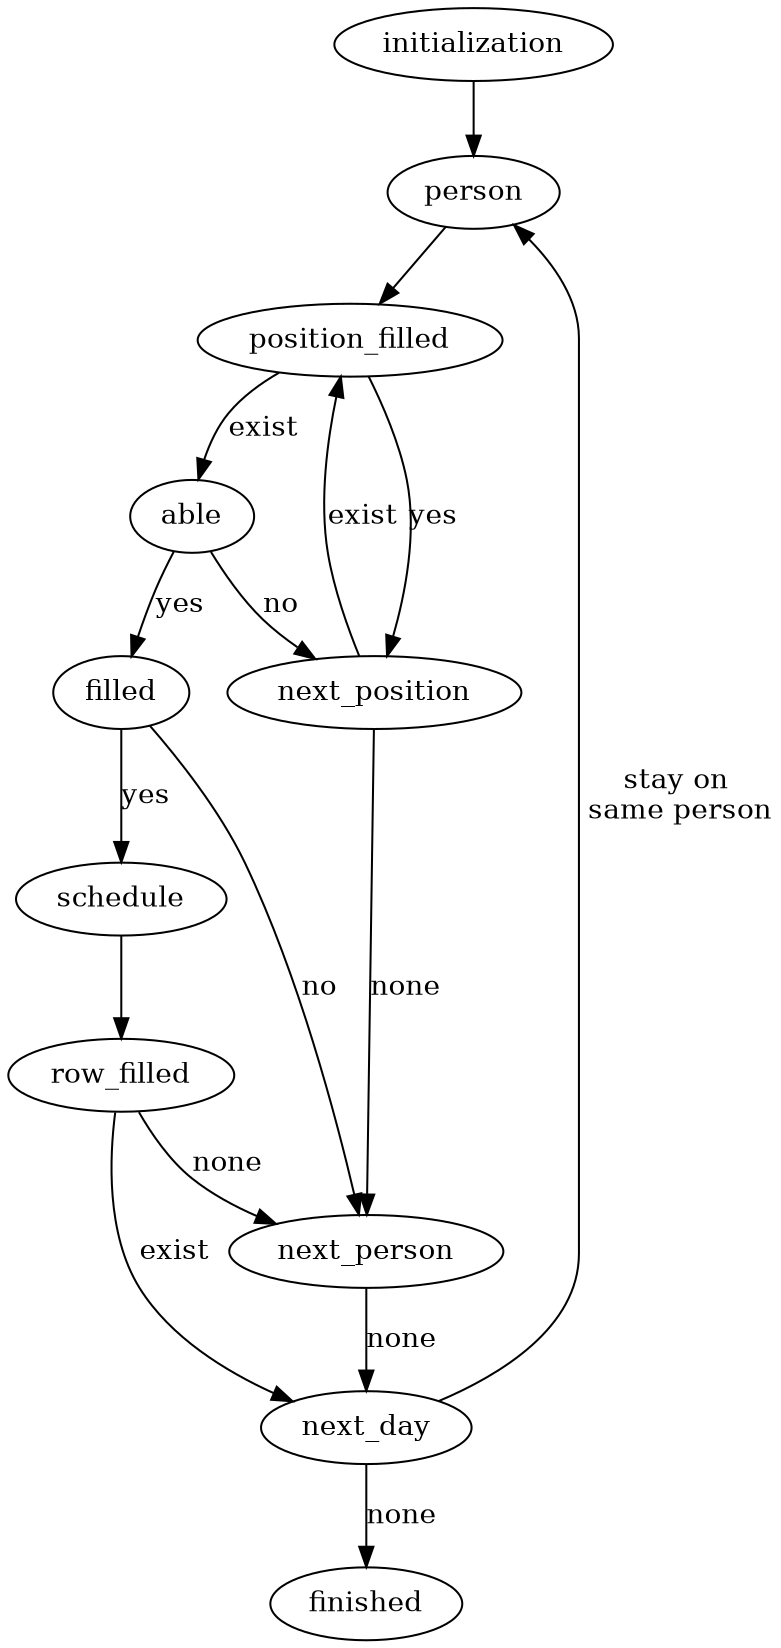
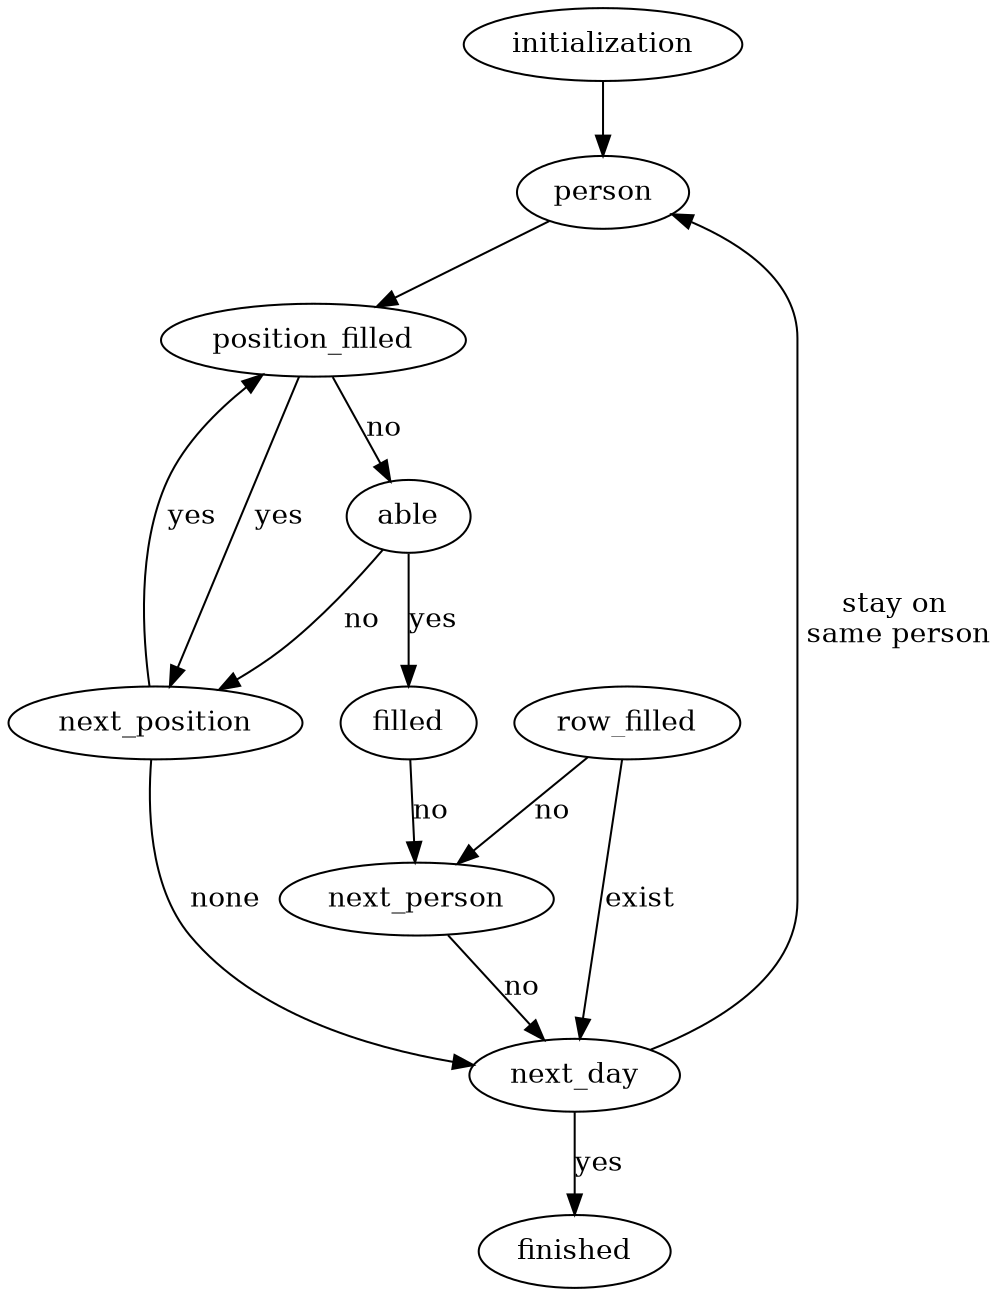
edge "position_filled" -> "able": label "exist" -> "no"
edge "next_position" -> "position_filled": label "exist" -> "yes"
node "schedule": removed
edge "next_position" -> "next_person": now "next_position" -> "next_day"
edge "row_filled" -> "next_person": label "none" -> "no"
edge "next_person" -> "next_day": label "none" -> "no"
edge "next_day" -> "finished": label "none" -> "yes"
